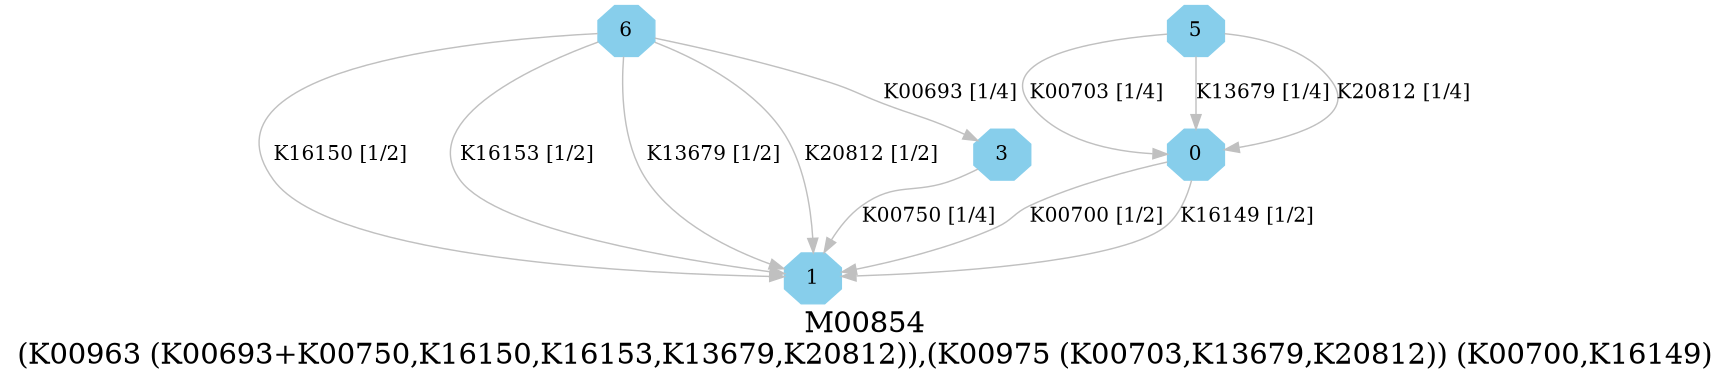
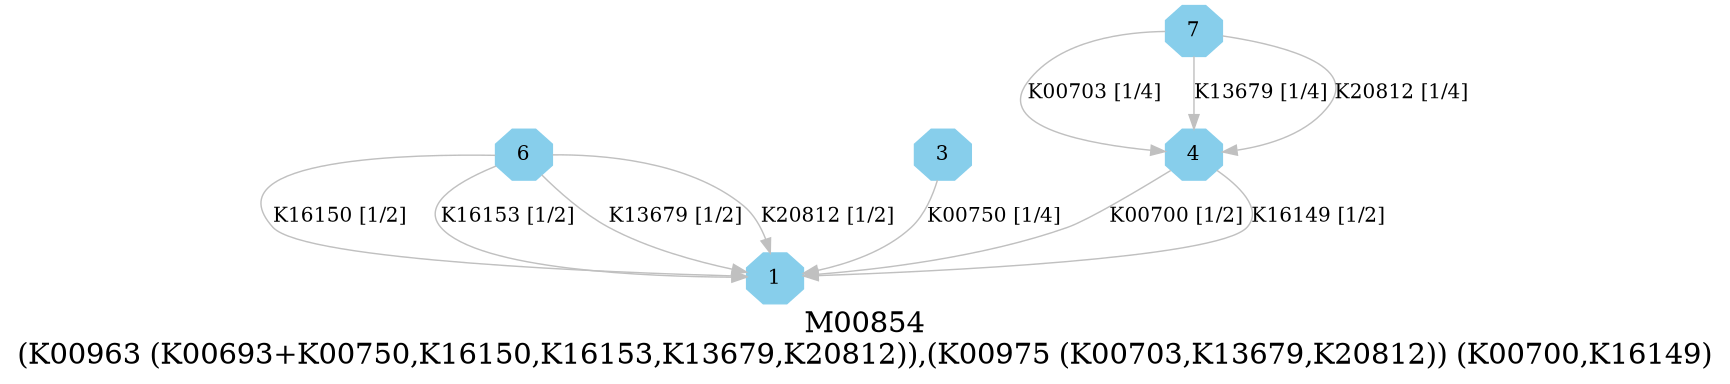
node "5": label "5" -> "7"
edge "6" -> "3": removed, label "K00693 [1/4]"
node "0": label "0" -> "4"
